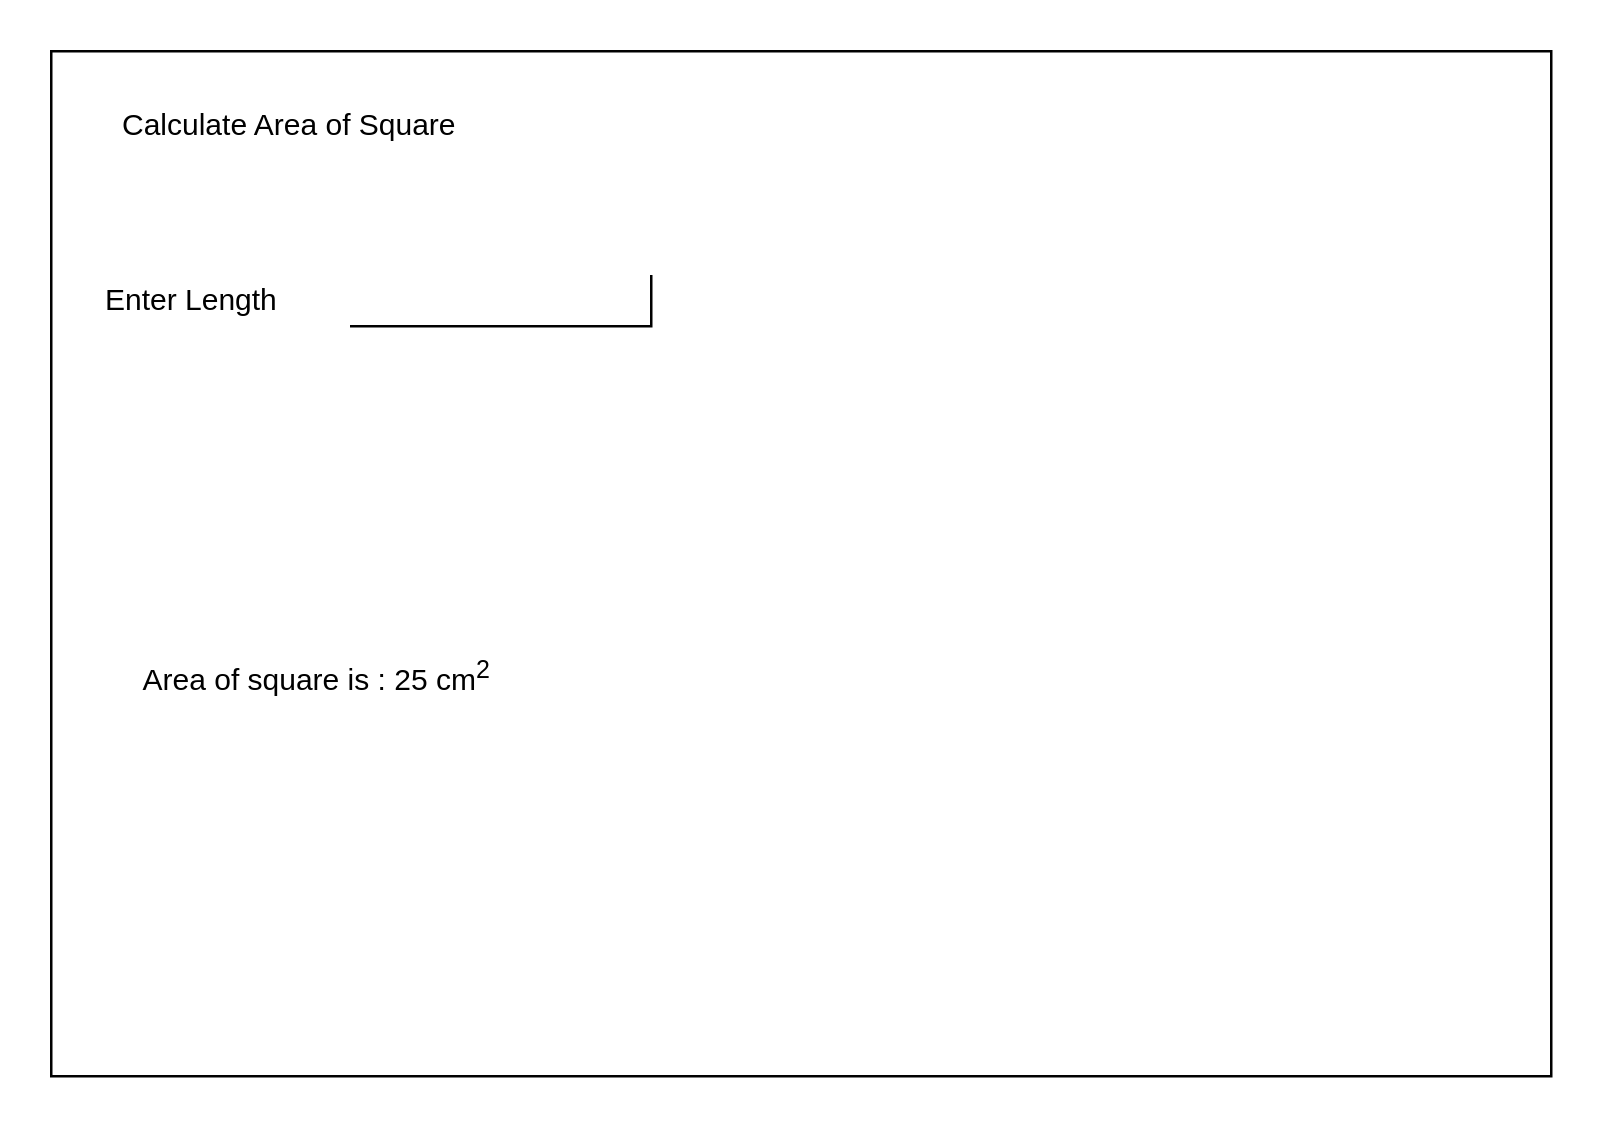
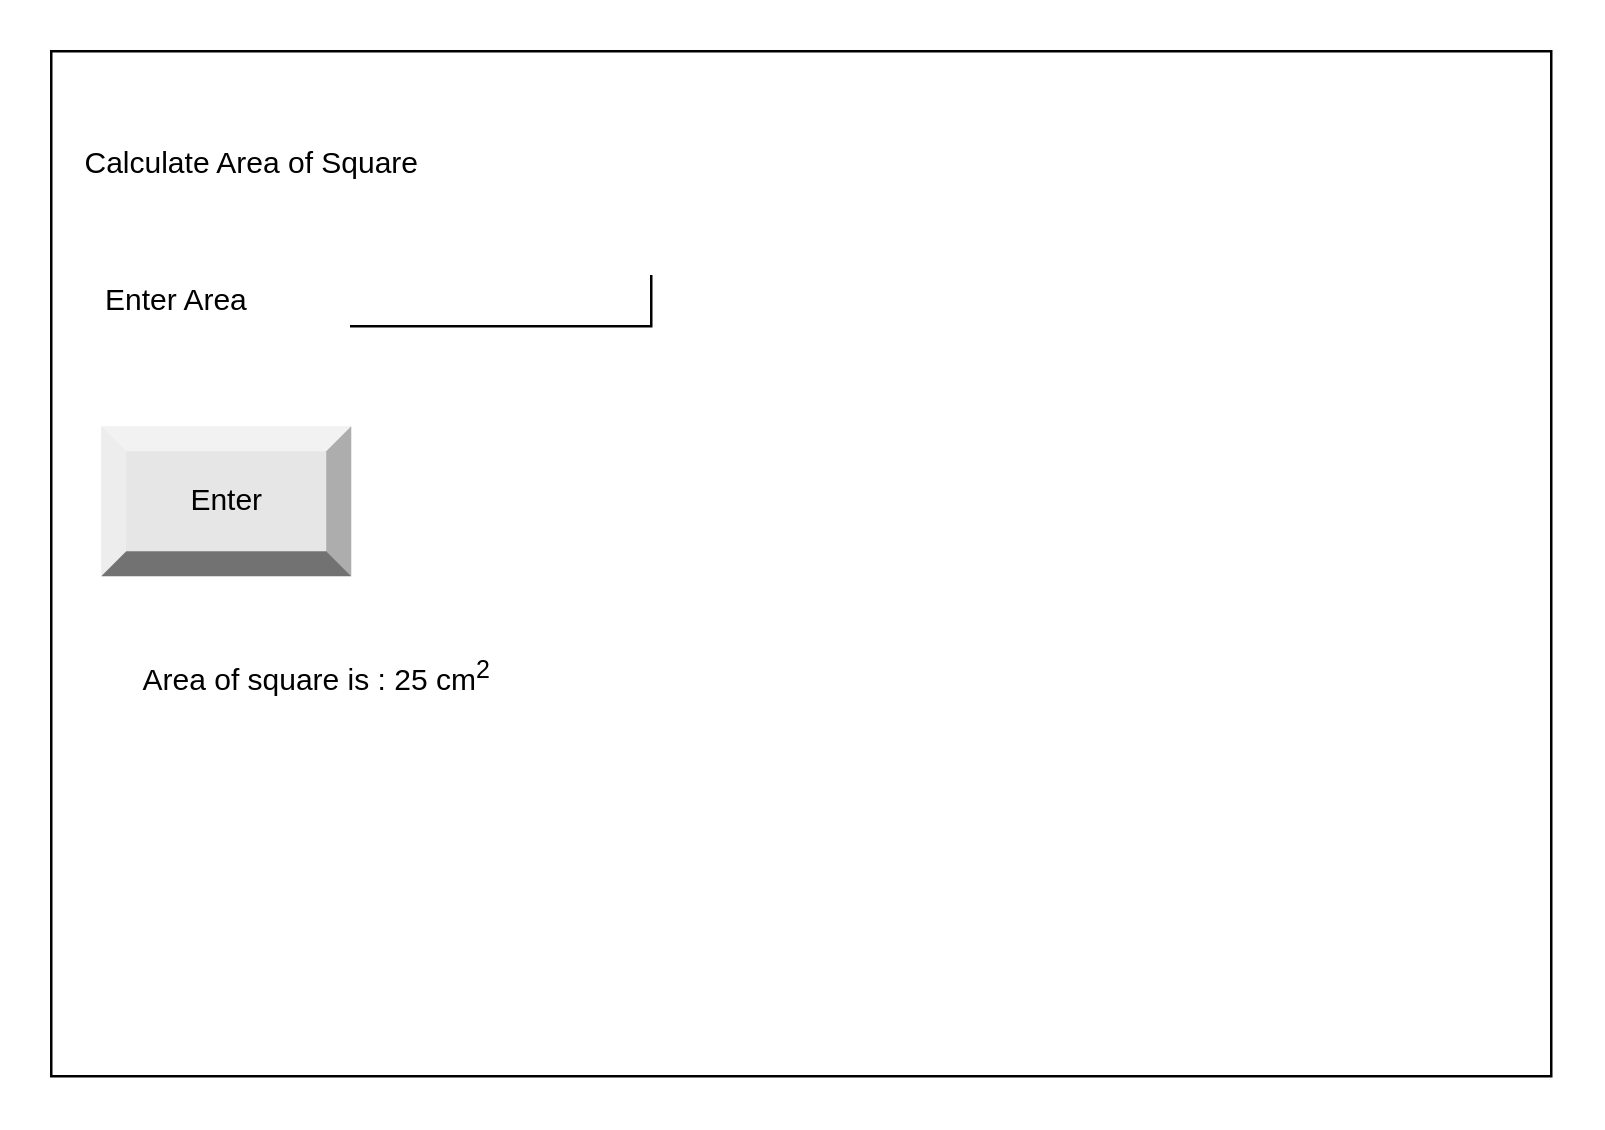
node "Calculate Area of Square": moved (289, 126) -> (251, 164)
node "Enter Length": label "Enter Length" -> "Enter Area"
node "Enter": added
